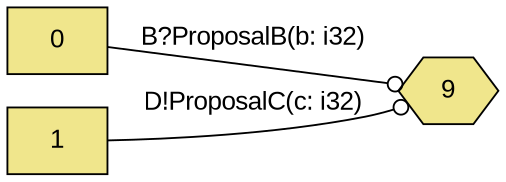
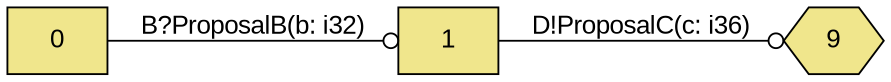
edge "0" -> "9": now "0" -> "1"
edge "1" -> "9": label "D!ProposalC(c: i32)" -> "D!ProposalC(c: i36)"
